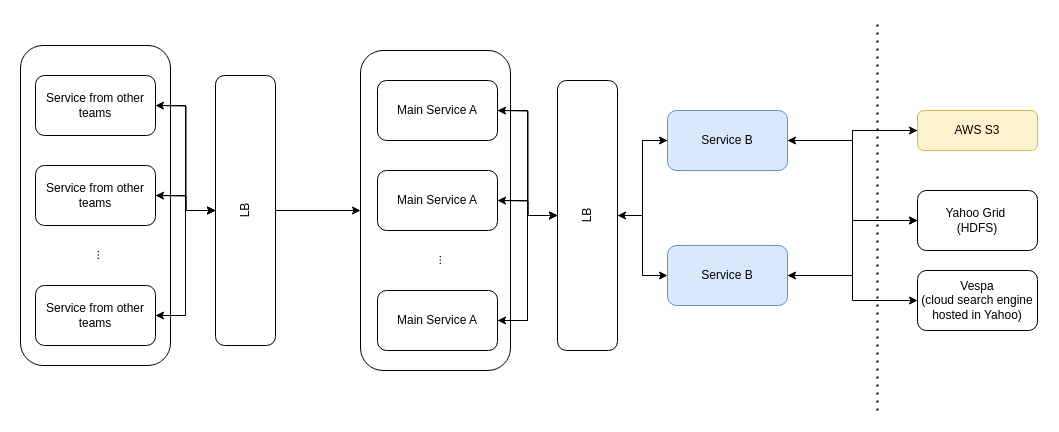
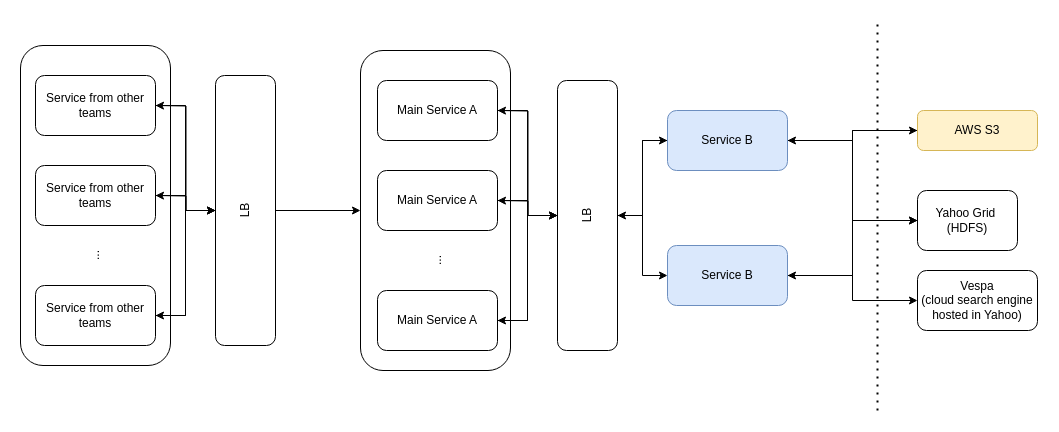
node "Yahoo Grid (HDFS)": size 120x60 -> 100x60
